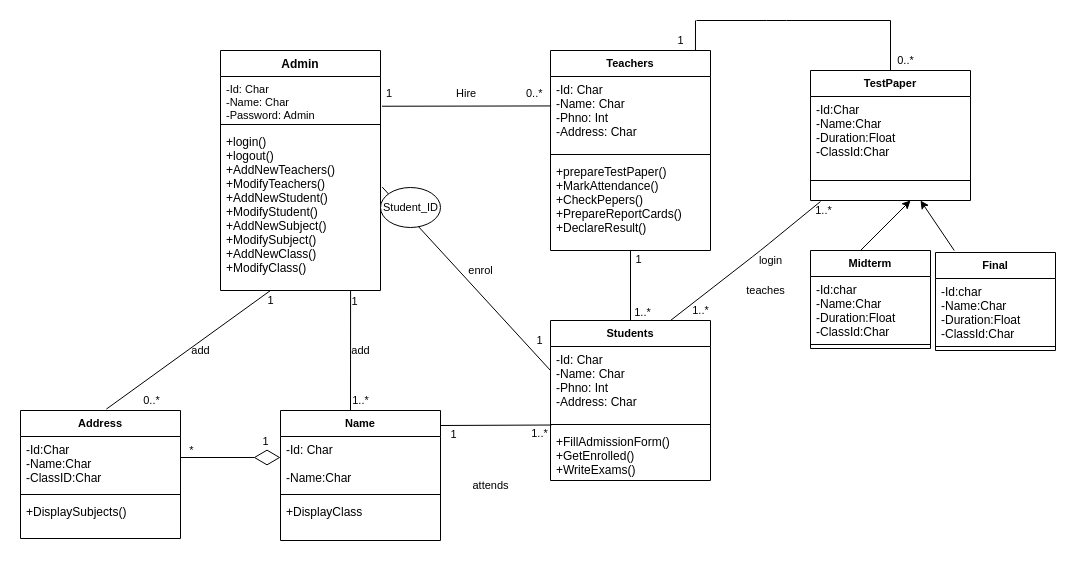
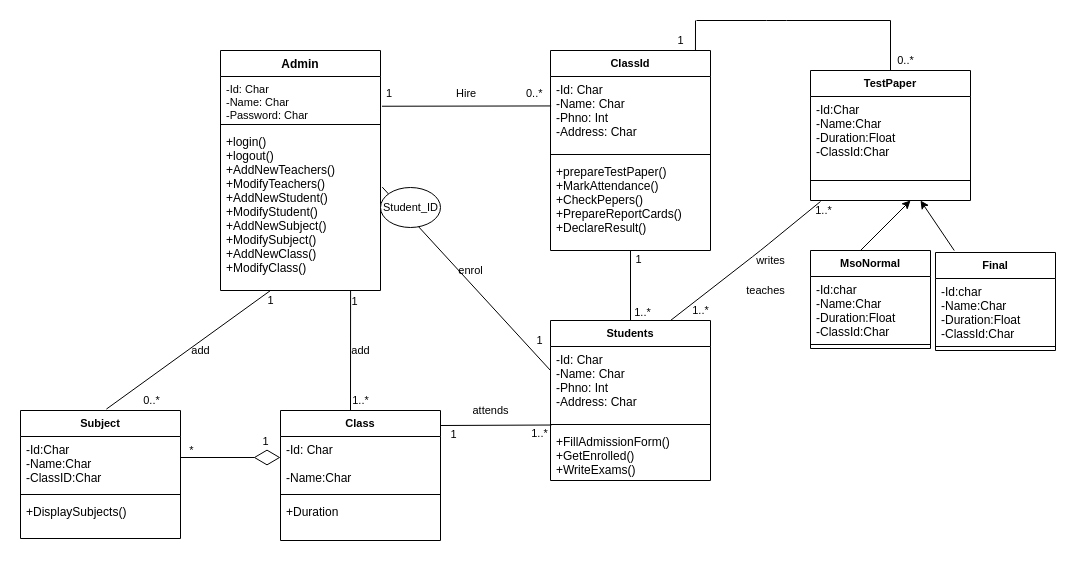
node "Teachers": label "Teachers" -> "ClassId"
node "-Id: Char -Name: Char -Password: Admin": label "-Id: Char -Name: Char -Password: Admin" -> "-Id: Char -Name: Char -Password: Char"
node "login": label "login" -> "writes"
node "Midterm": label "Midterm" -> "MsoNormal"
node "enrol": moved (481, 271) -> (471, 271)
node "Address": label "Address" -> "Subject"
node "Name": label "Name" -> "Class"
node "attends": moved (491, 486) -> (491, 411)
node "+DisplayClass": label "+DisplayClass" -> "+Duration"
